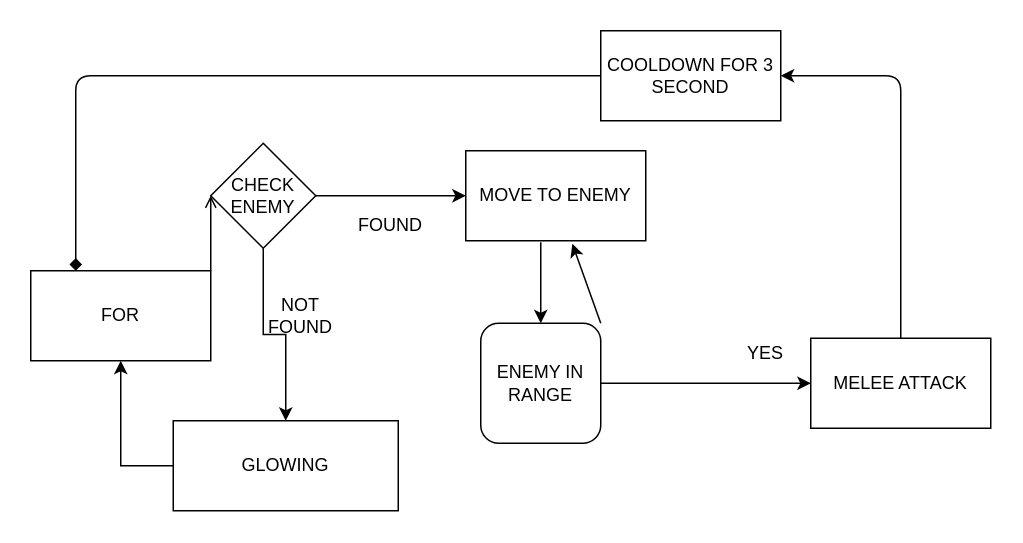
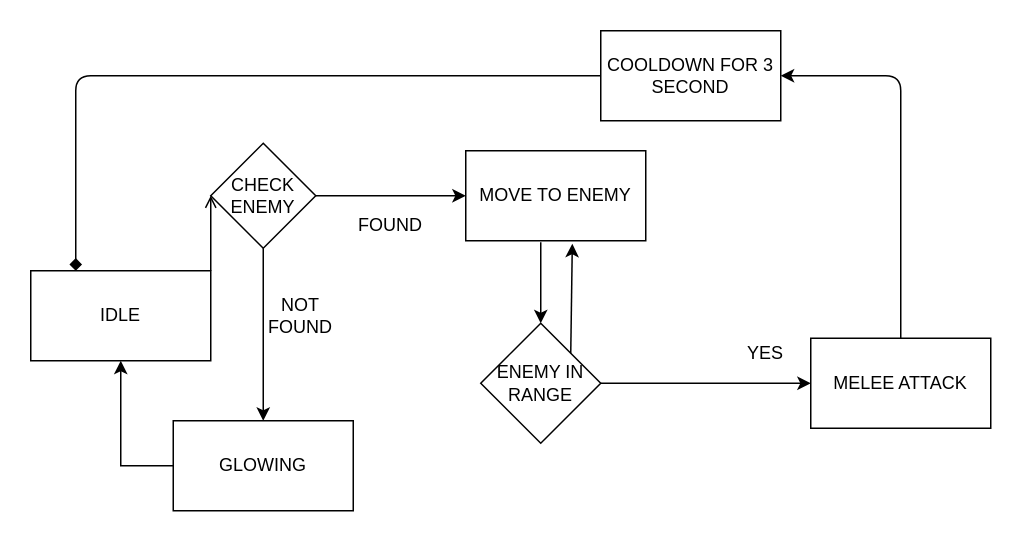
node "FOR": label "FOR" -> "IDLE"
node "ENEMY IN RANGE": shape rounded rectangle -> diamond
node "GLOWING": size 225x90 -> 180x90
